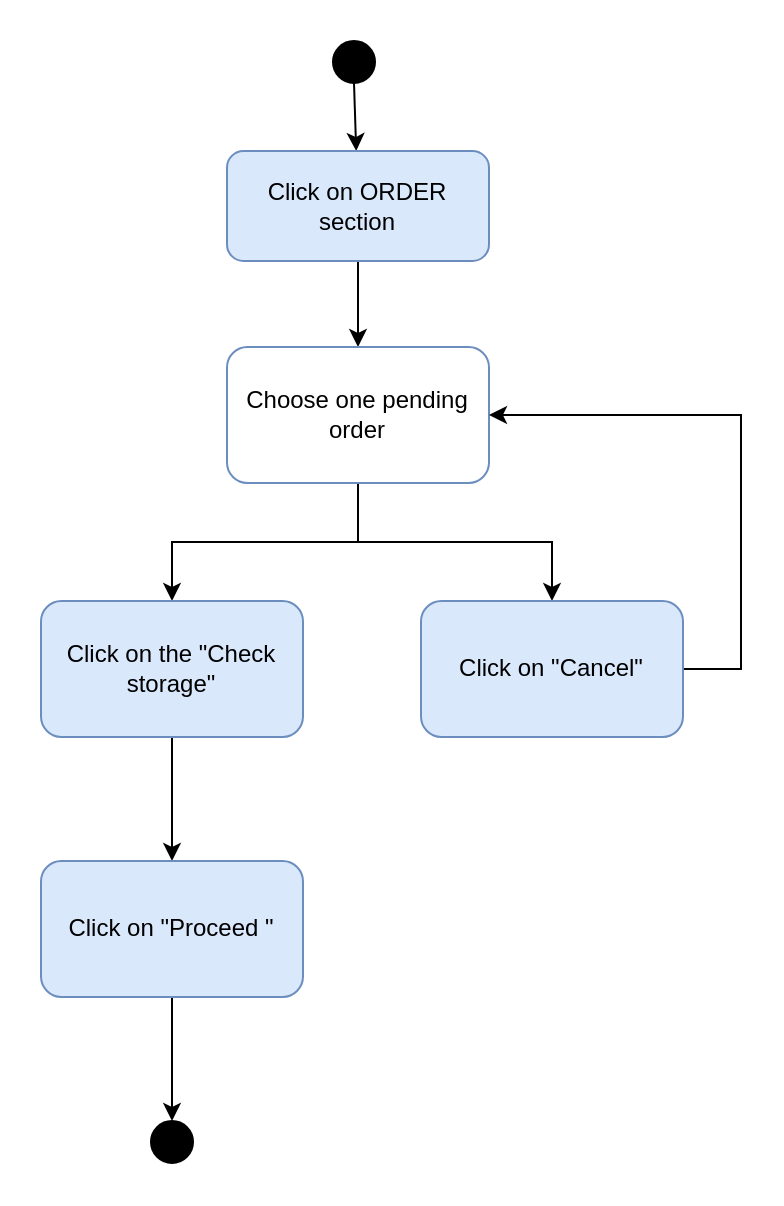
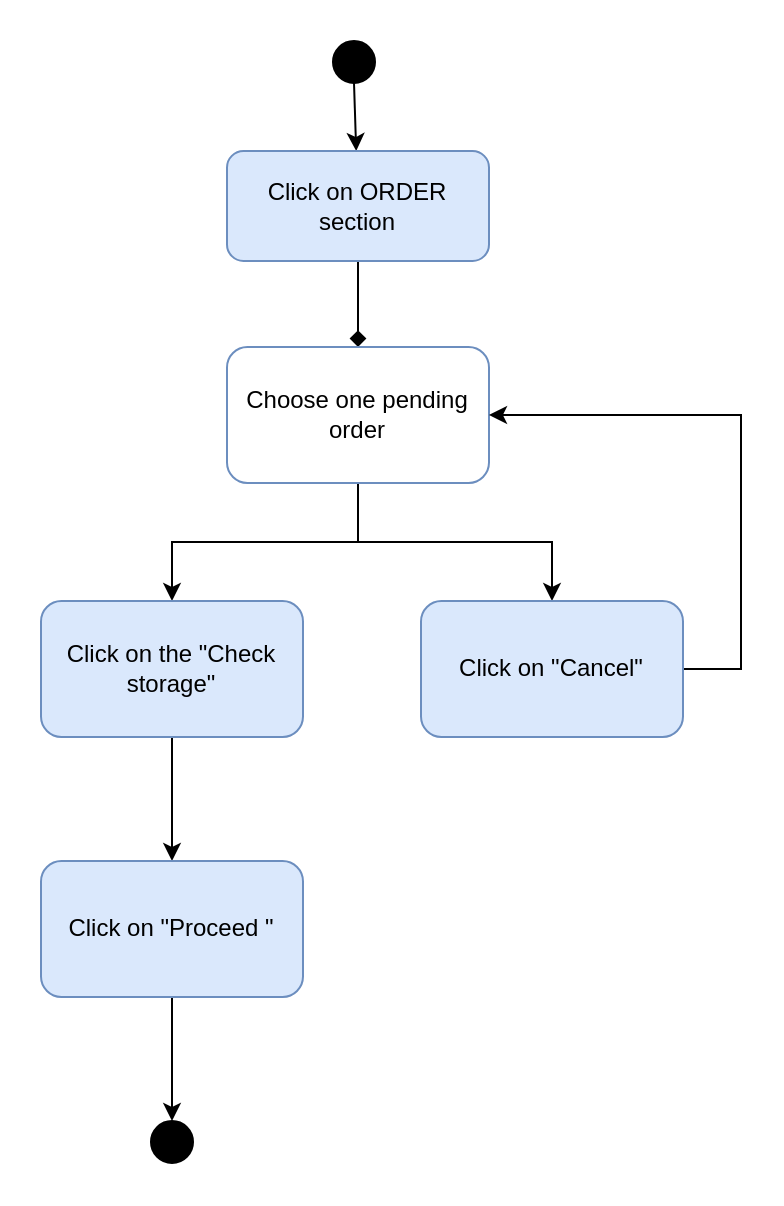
edge "Click on ORDER section" -> "Choose one pending order": arrowhead classic -> diamond
